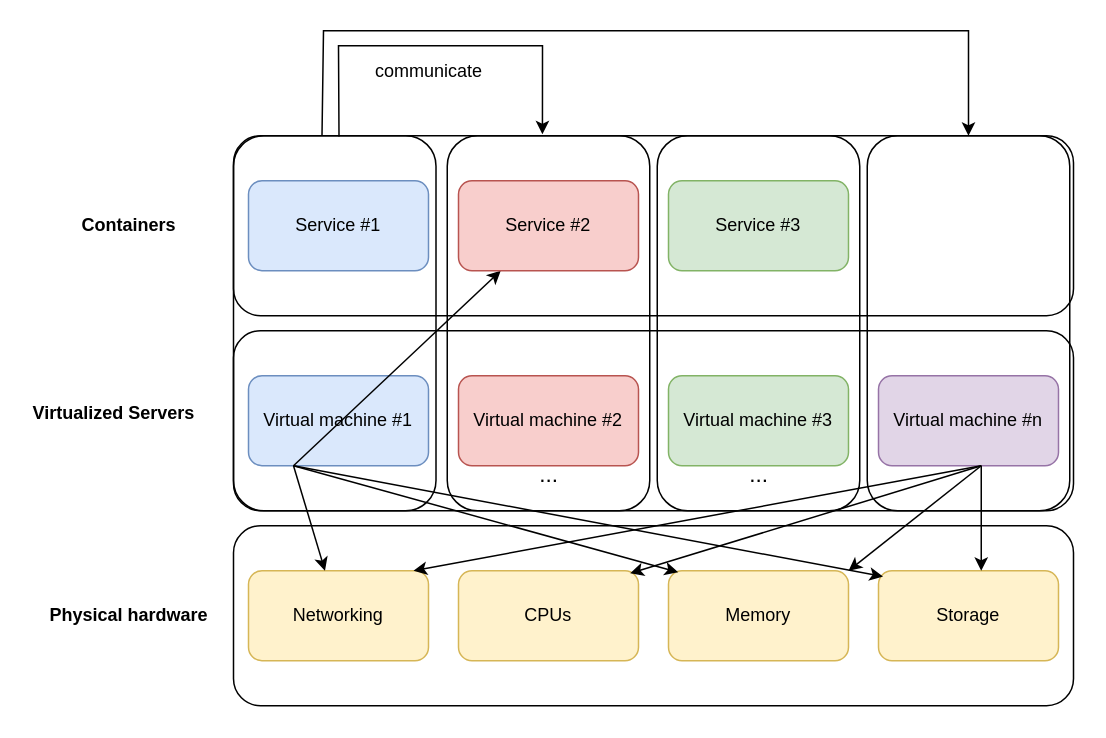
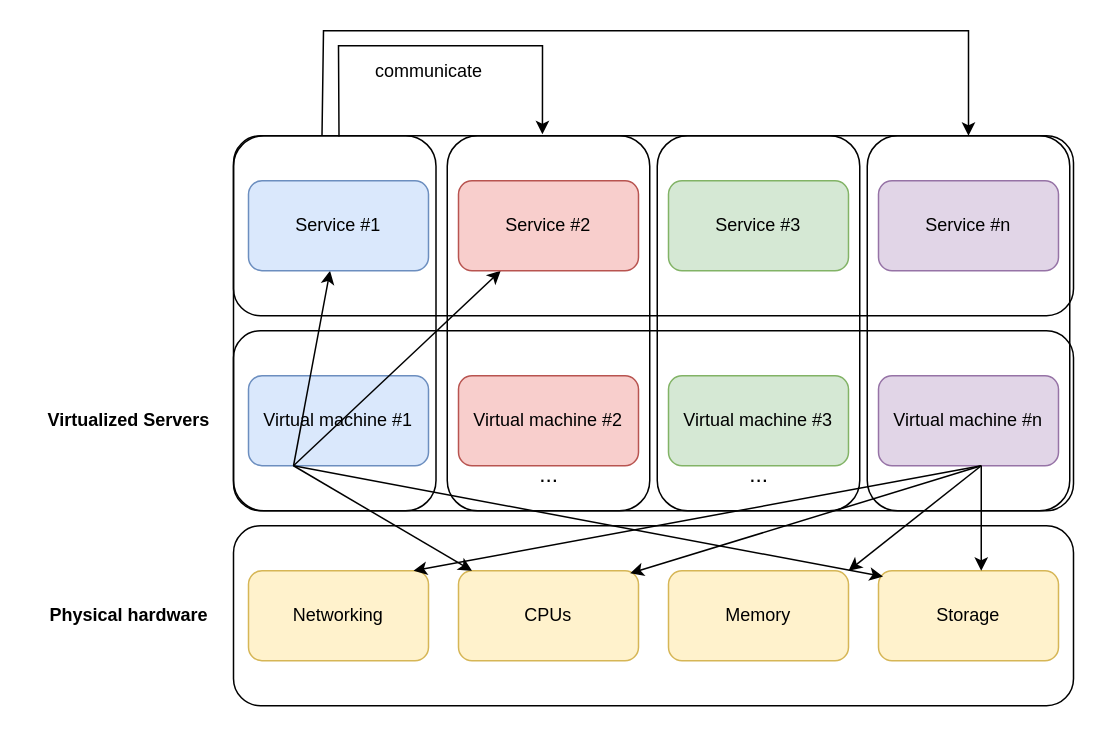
node "Containers": removed
node "Service #n": added
node "Virtualized Servers": moved (113, 413) -> (128, 421)
edge "Virtual machine #1" -> "Memory": now "Virtual machine #1" -> "Service #1"
edge "Virtual machine #1" -> "Networking": now "Virtual machine #1" -> "CPUs"
